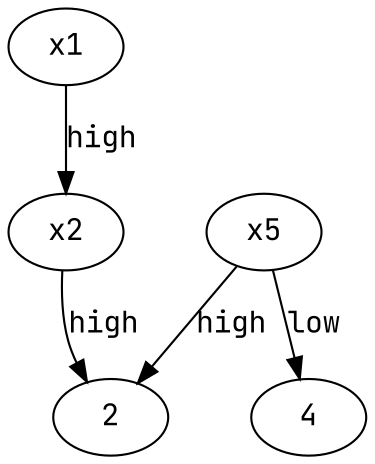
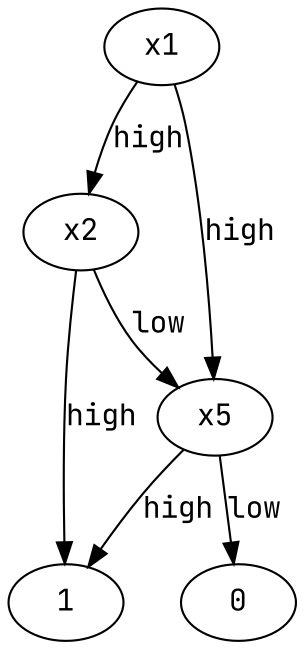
edge "x1" -> "x5": added, label "high"
edge "x2" -> "x5": added, label "low"
node "2": label "2" -> "1"
node "4": label "4" -> "0"
